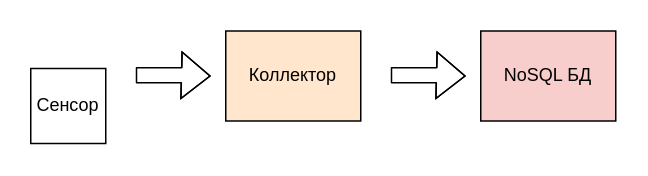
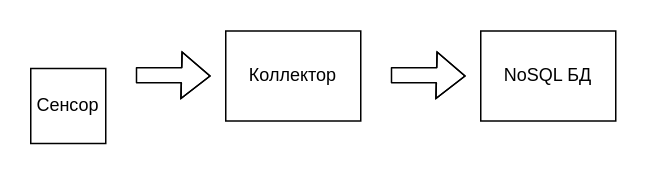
node "Коллектор": fillcolor #ffe6cc -> #ffffff
node "NoSQL БД": fillcolor #f8cecc -> #ffffff
